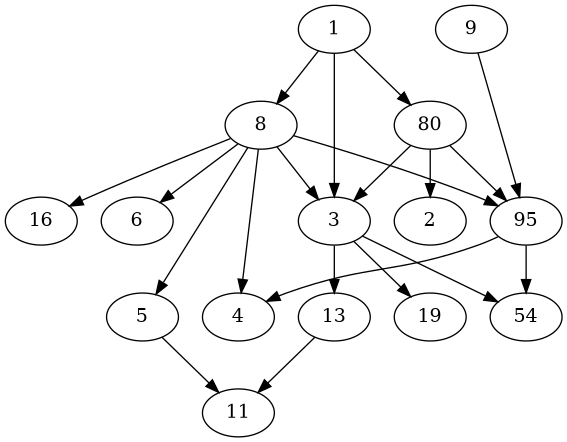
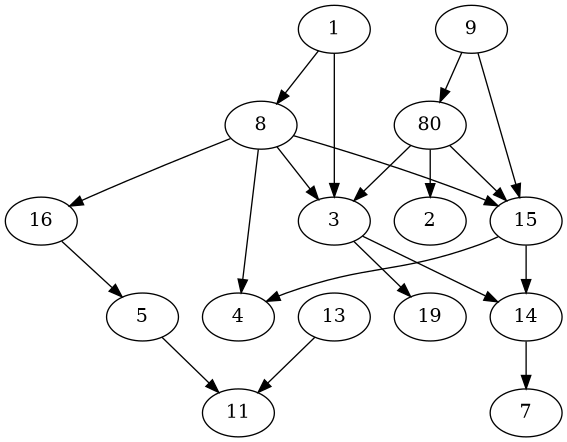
edge "1" -> "80": now "9" -> "80"
edge "8" -> "5": now "16" -> "5"
node "6": removed
node "95": label "95" -> "15"
edge "3" -> "13": removed
node "54": label "54" -> "14"
node "7": added
